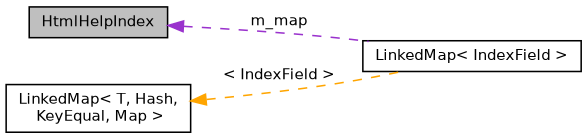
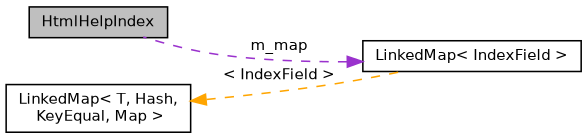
edge "LinkedMap< IndexField >" -> "HtmlHelpIndex": reversed
